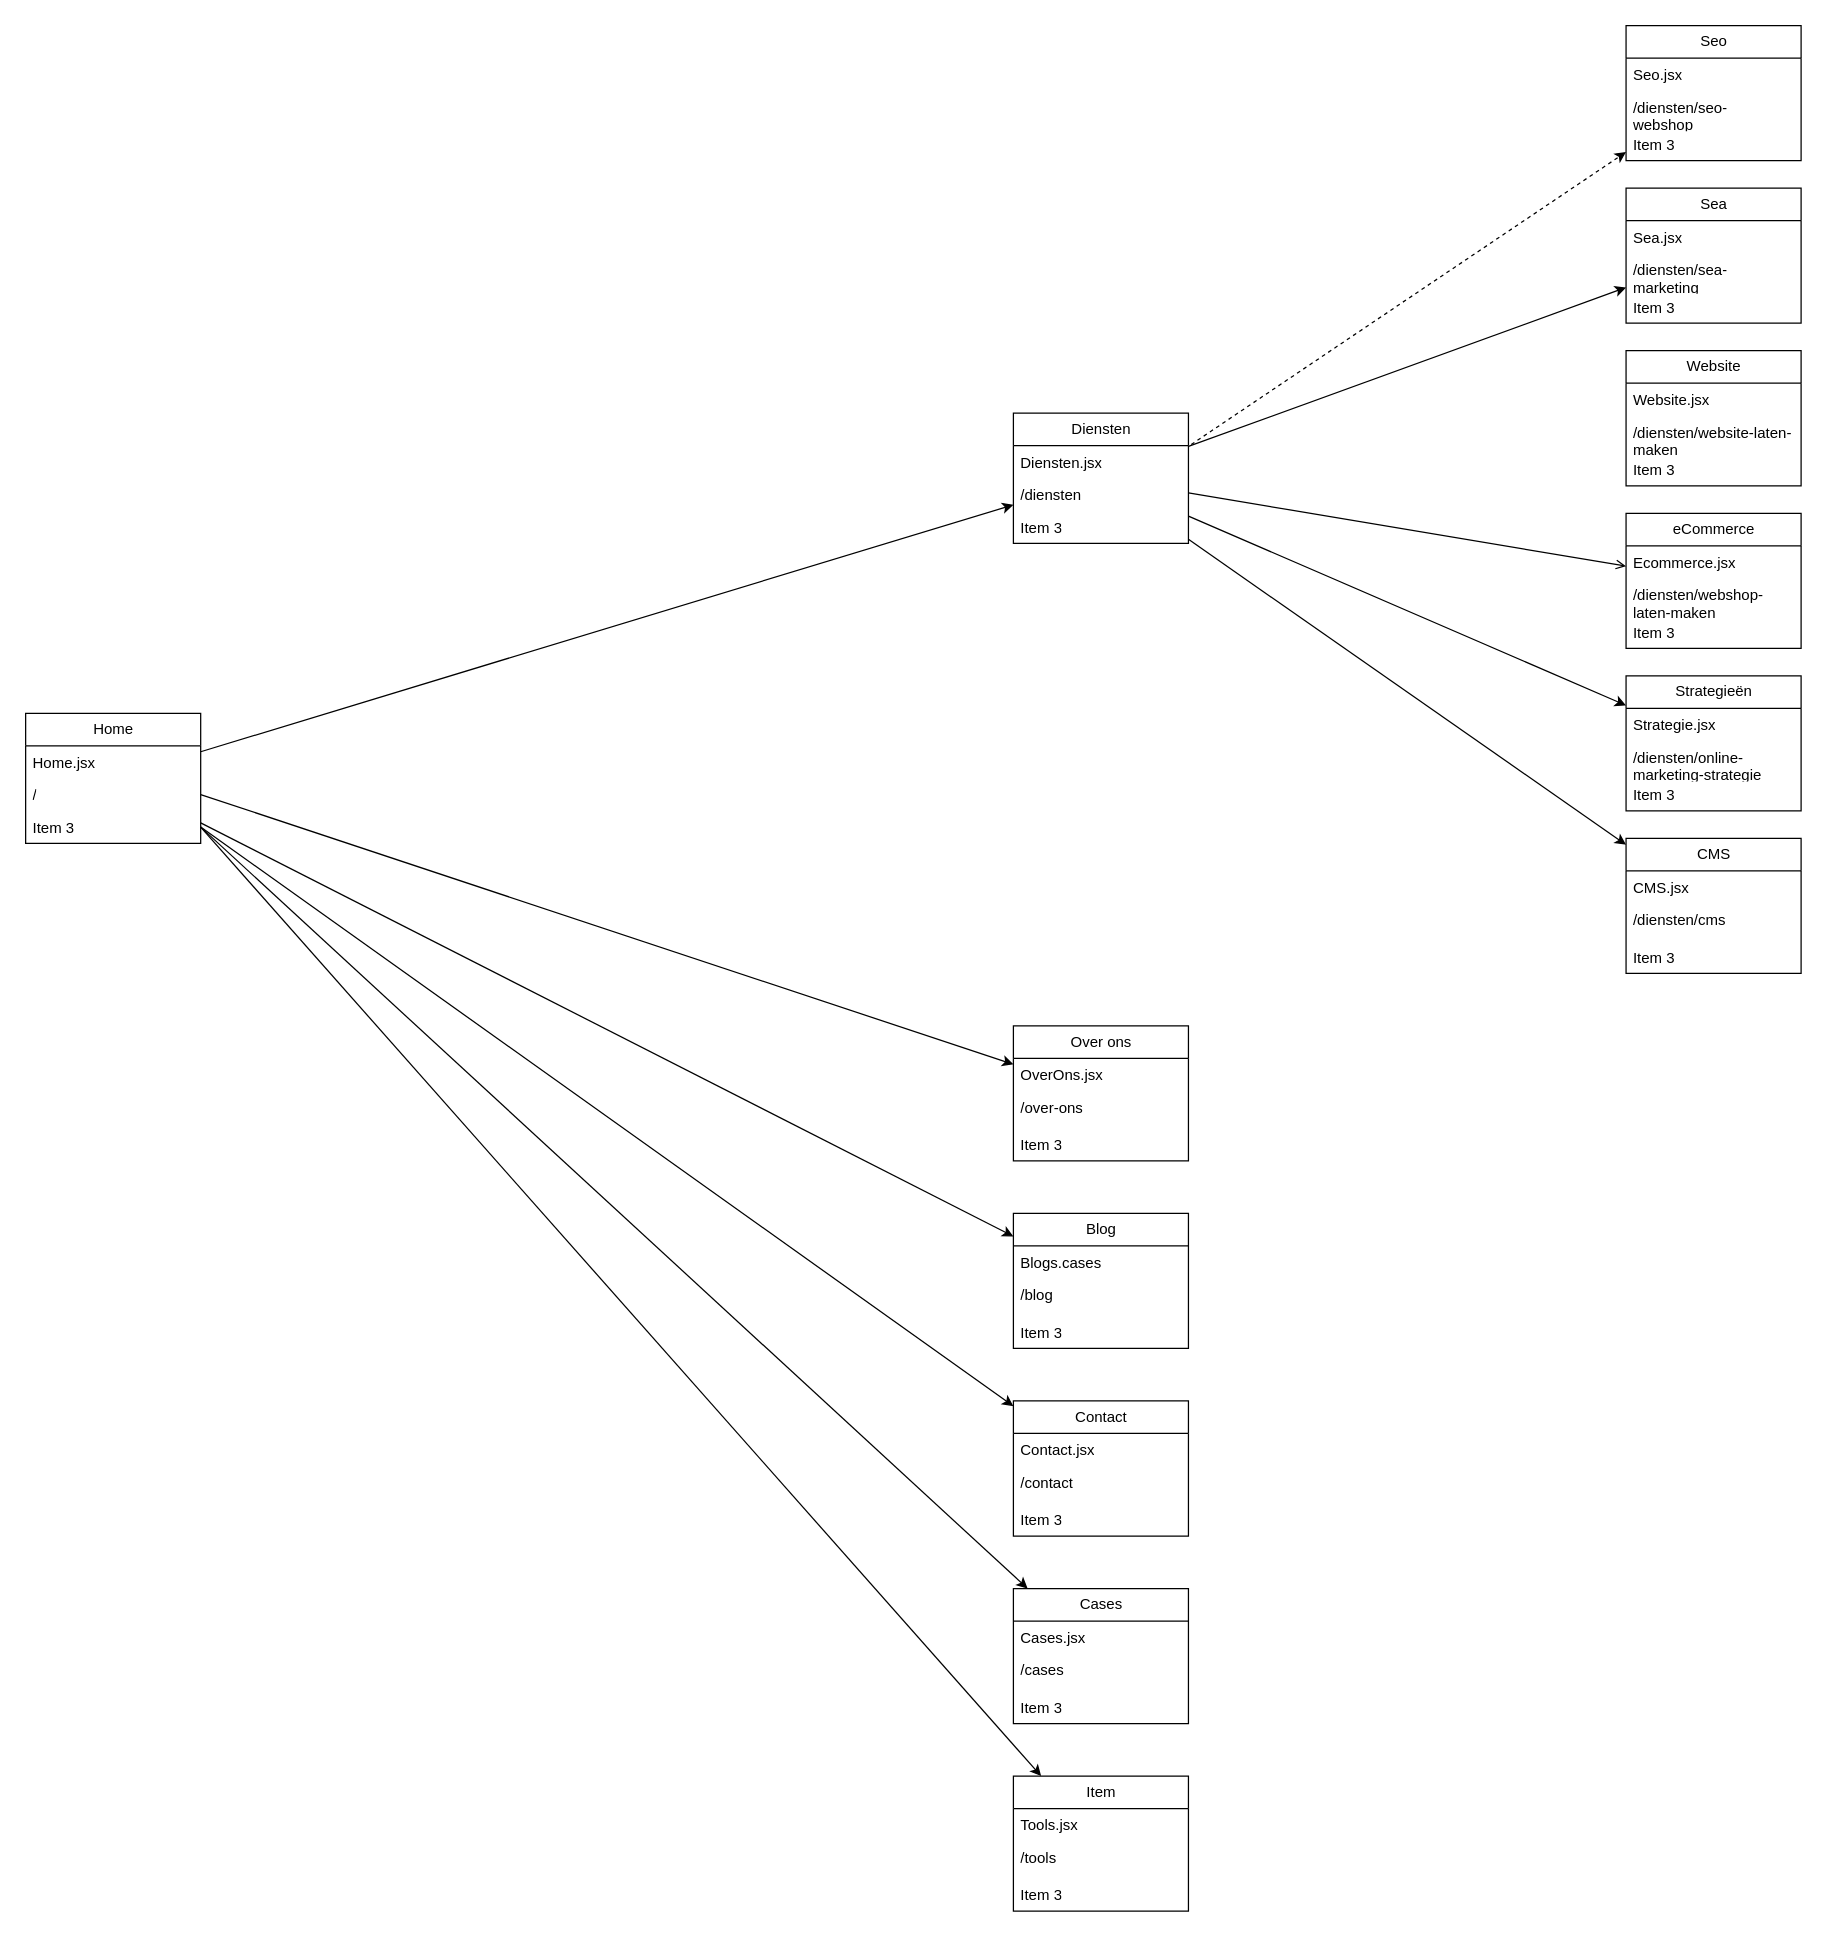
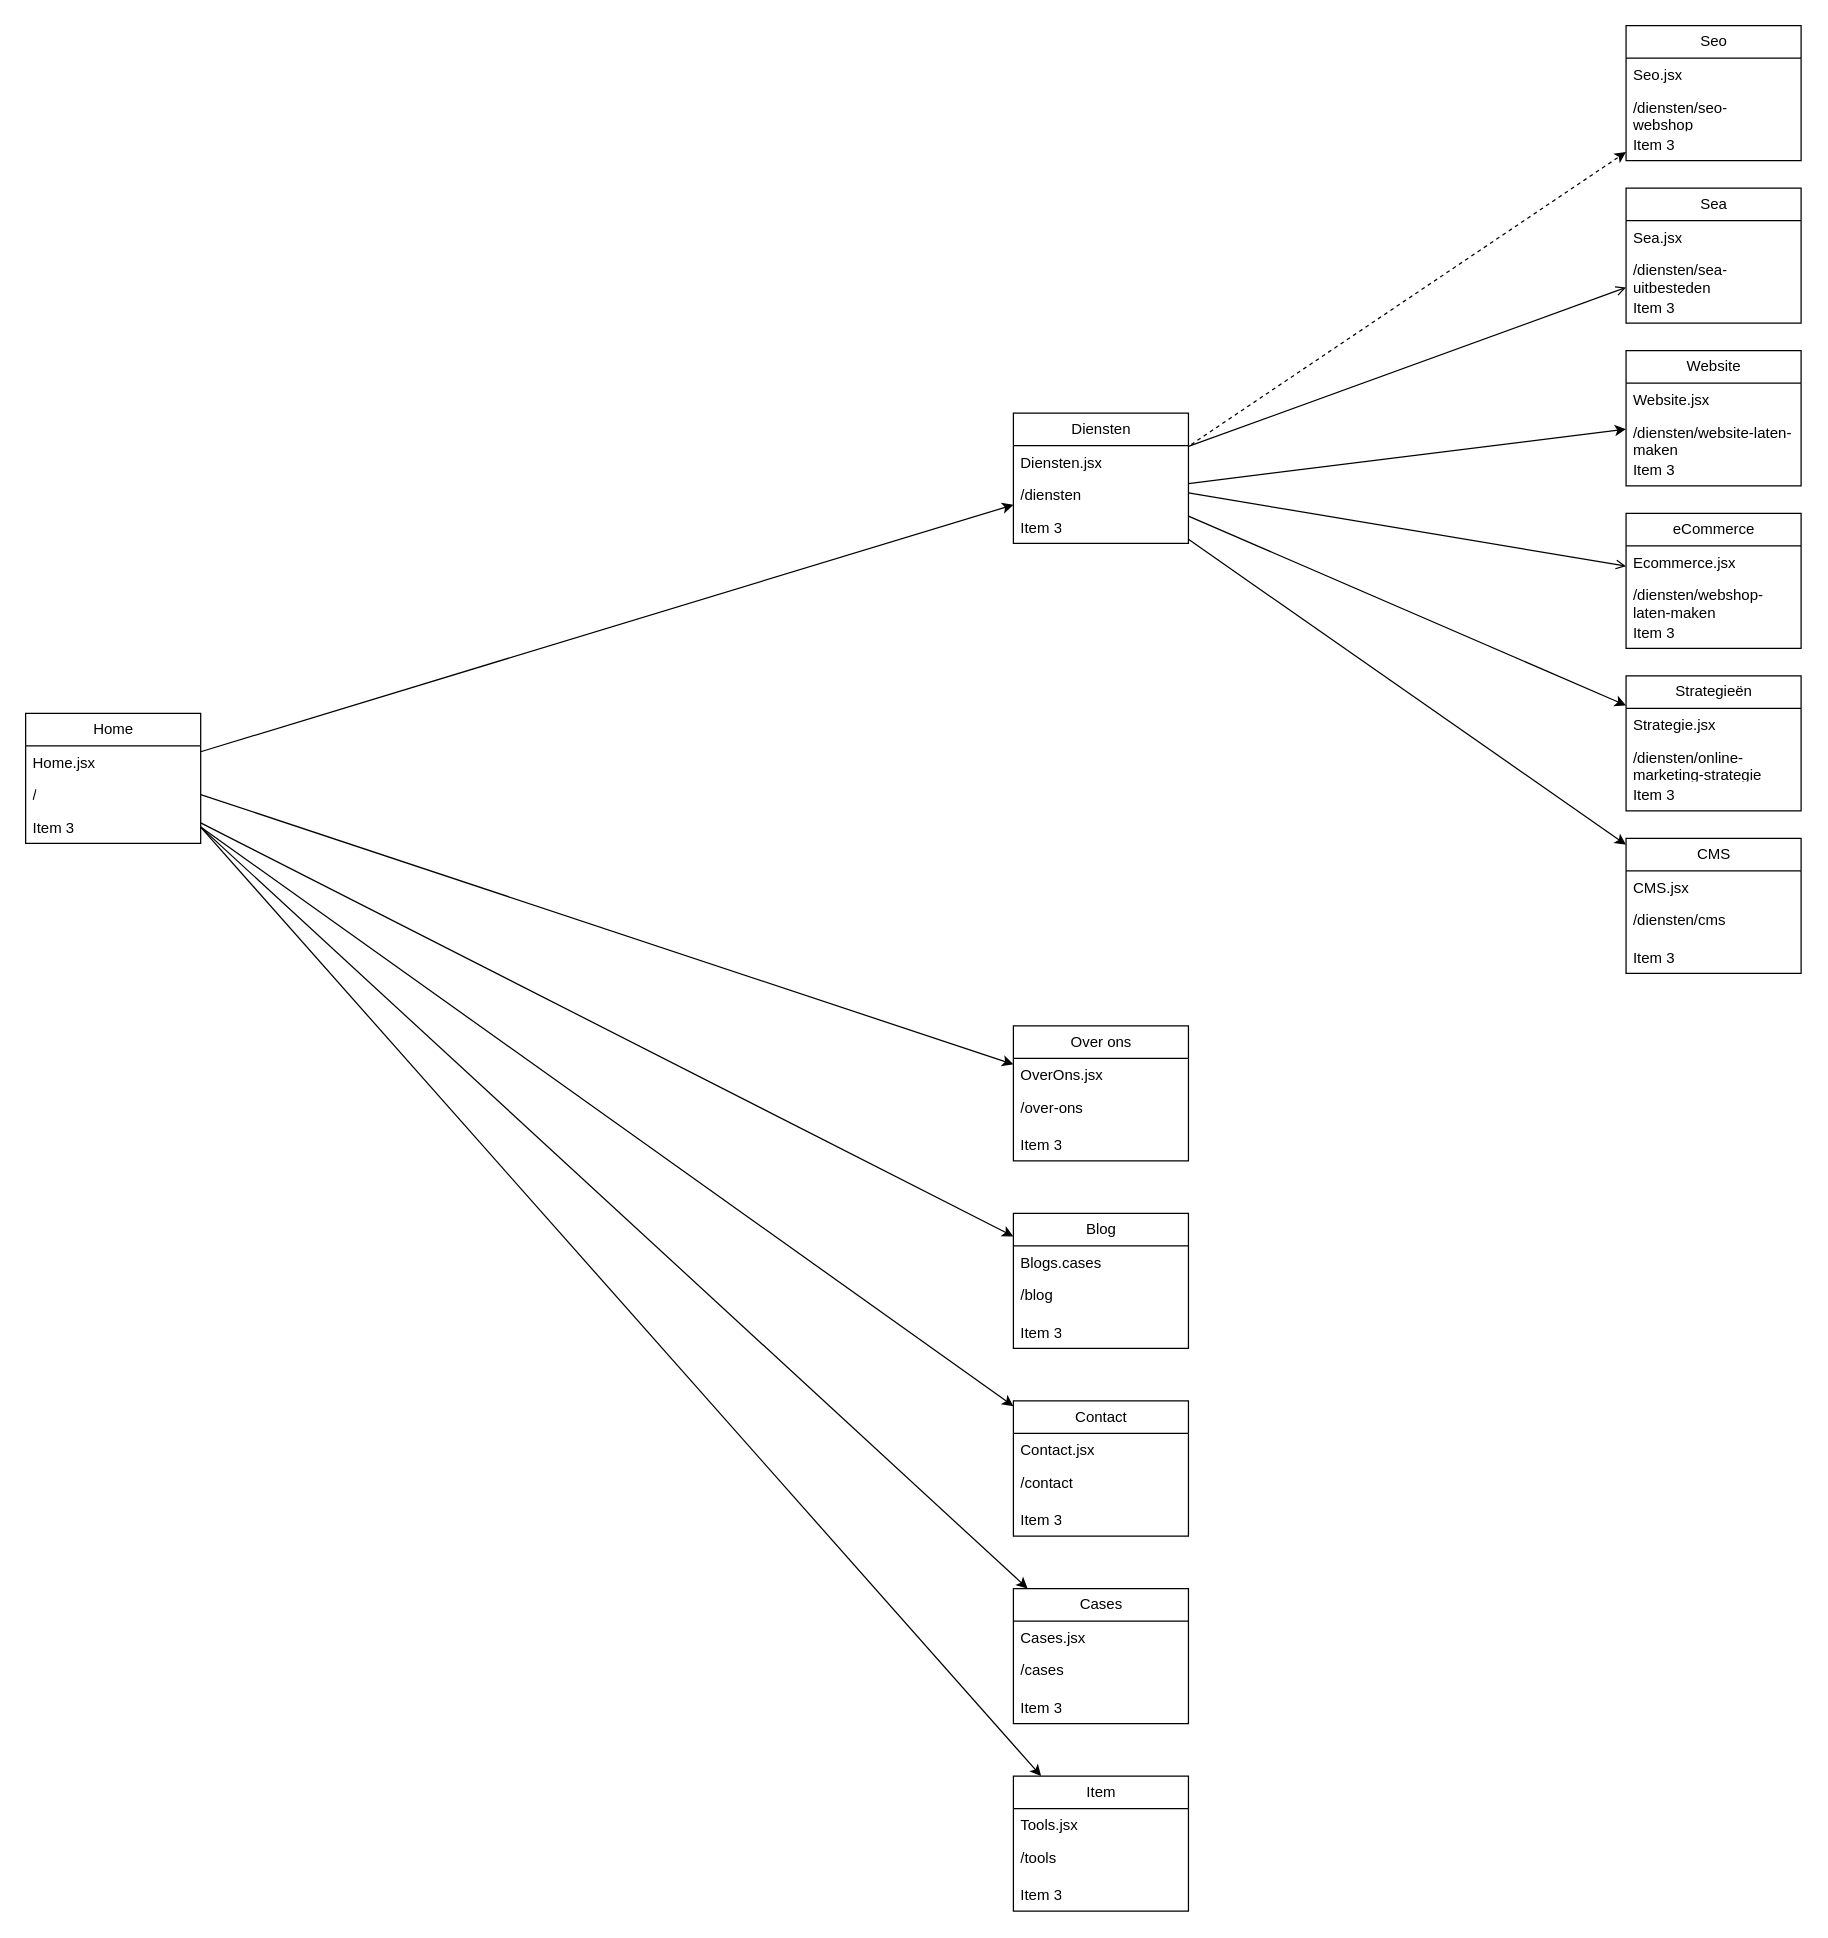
node "/diensten/sea- marketing": label "/diensten/sea- marketing" -> "/diensten/sea- uitbesteden"
edge "Diensten" -> "Sea": arrowhead classic -> open
edge "/diensten" -> "Website": added
